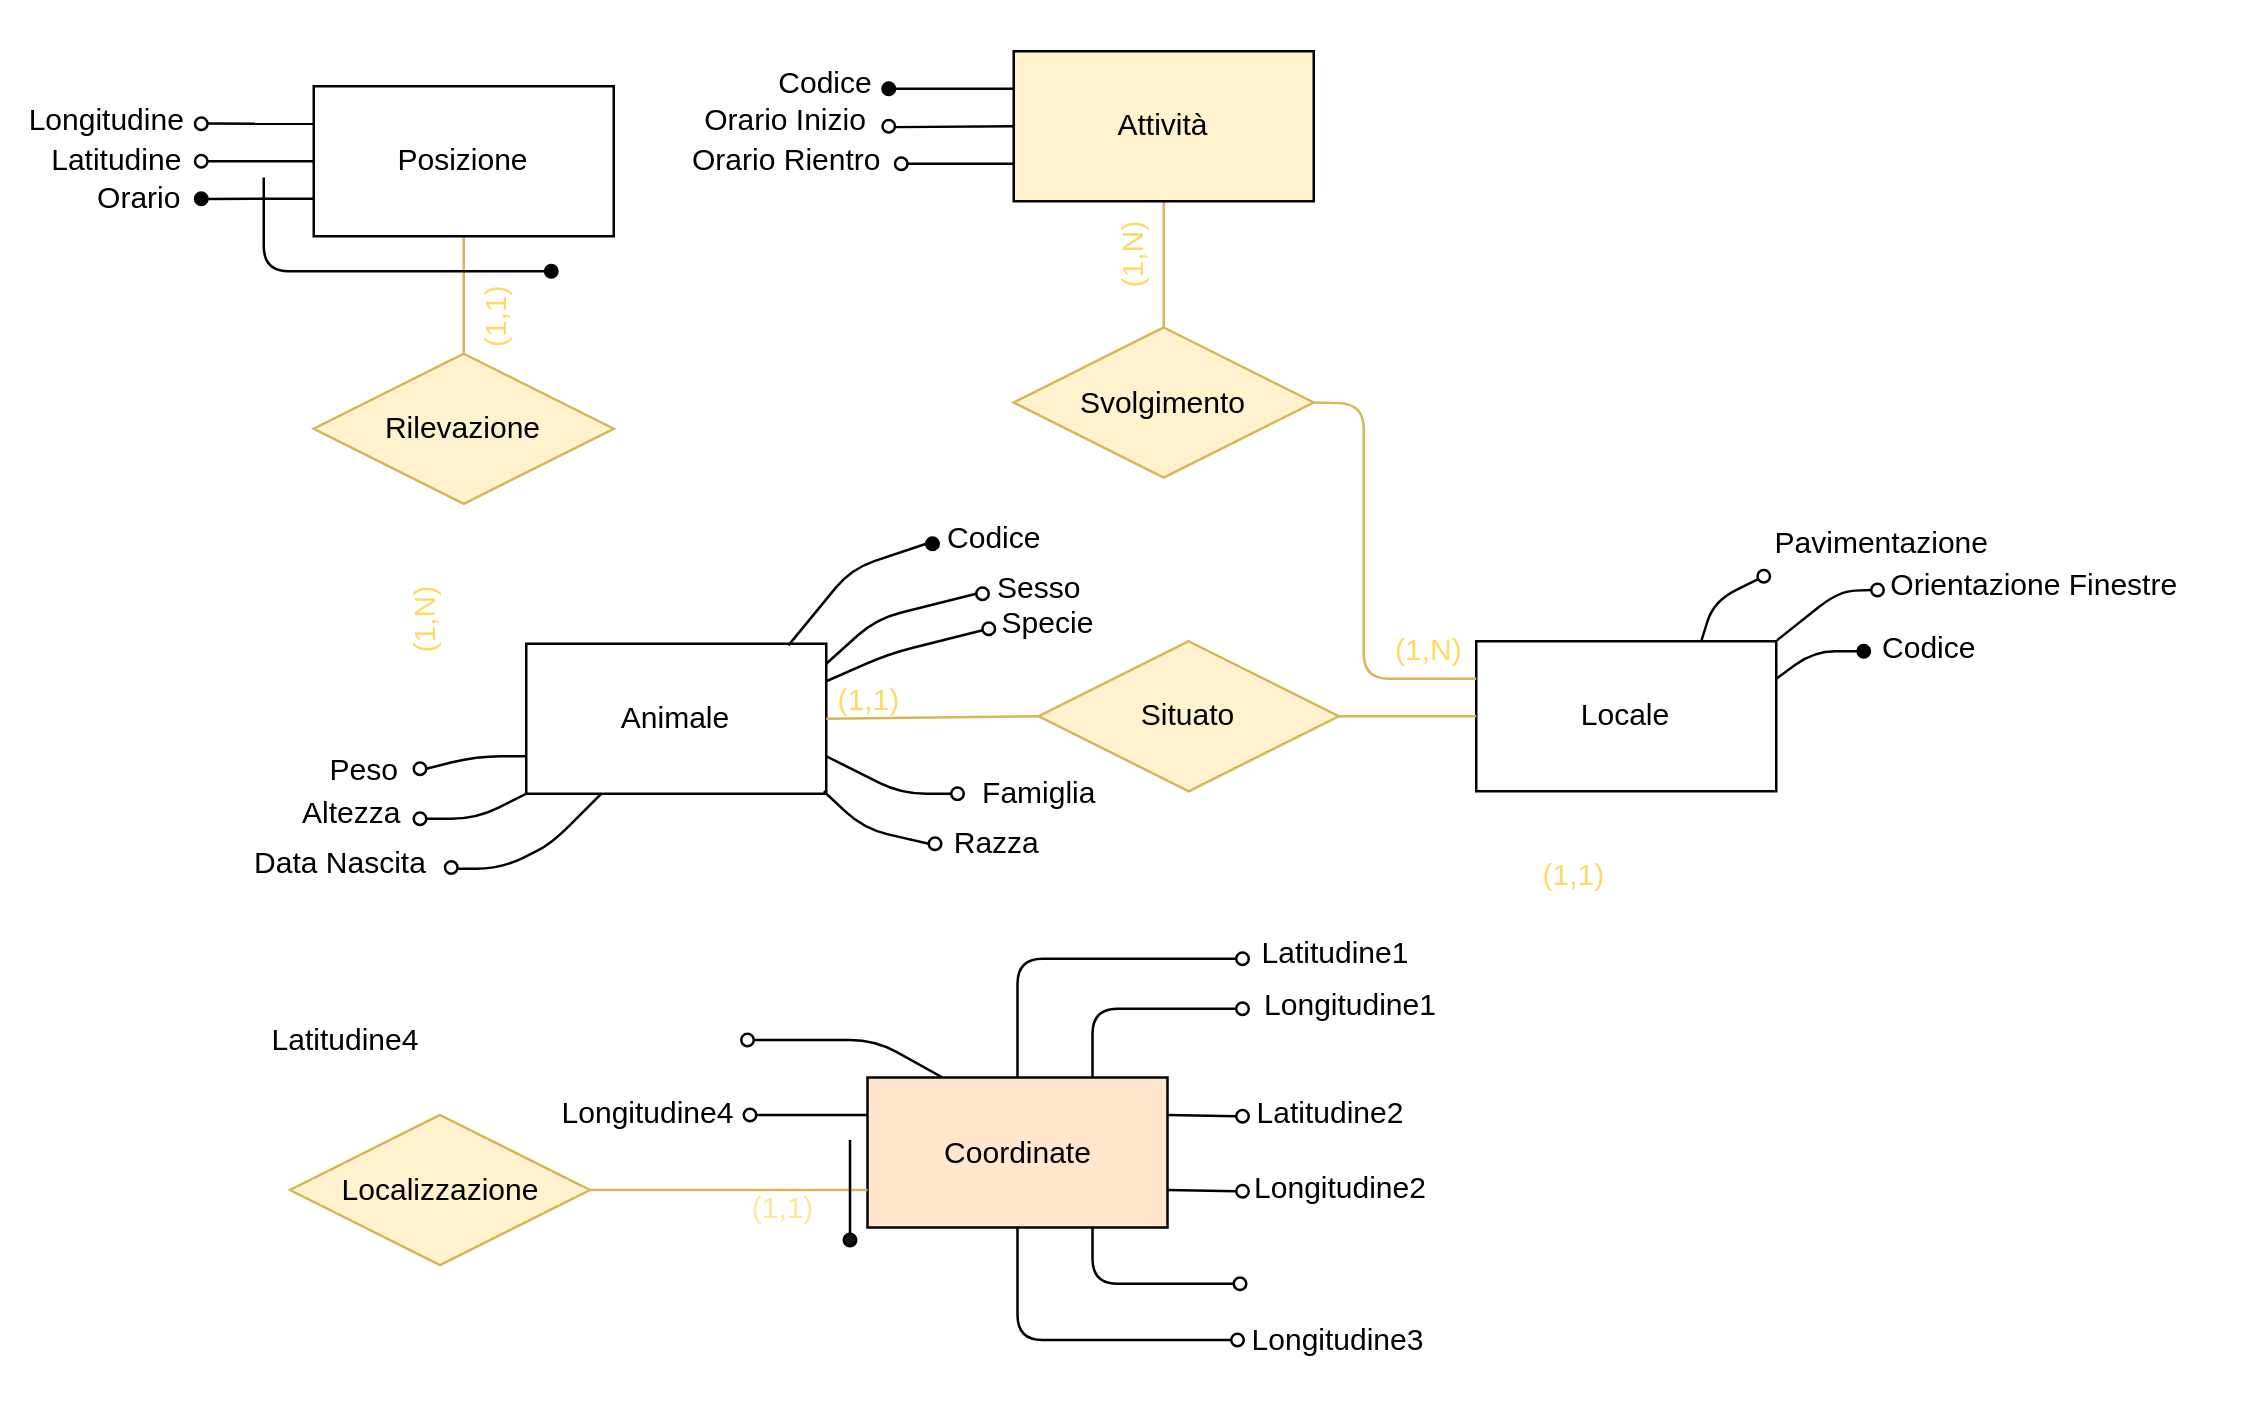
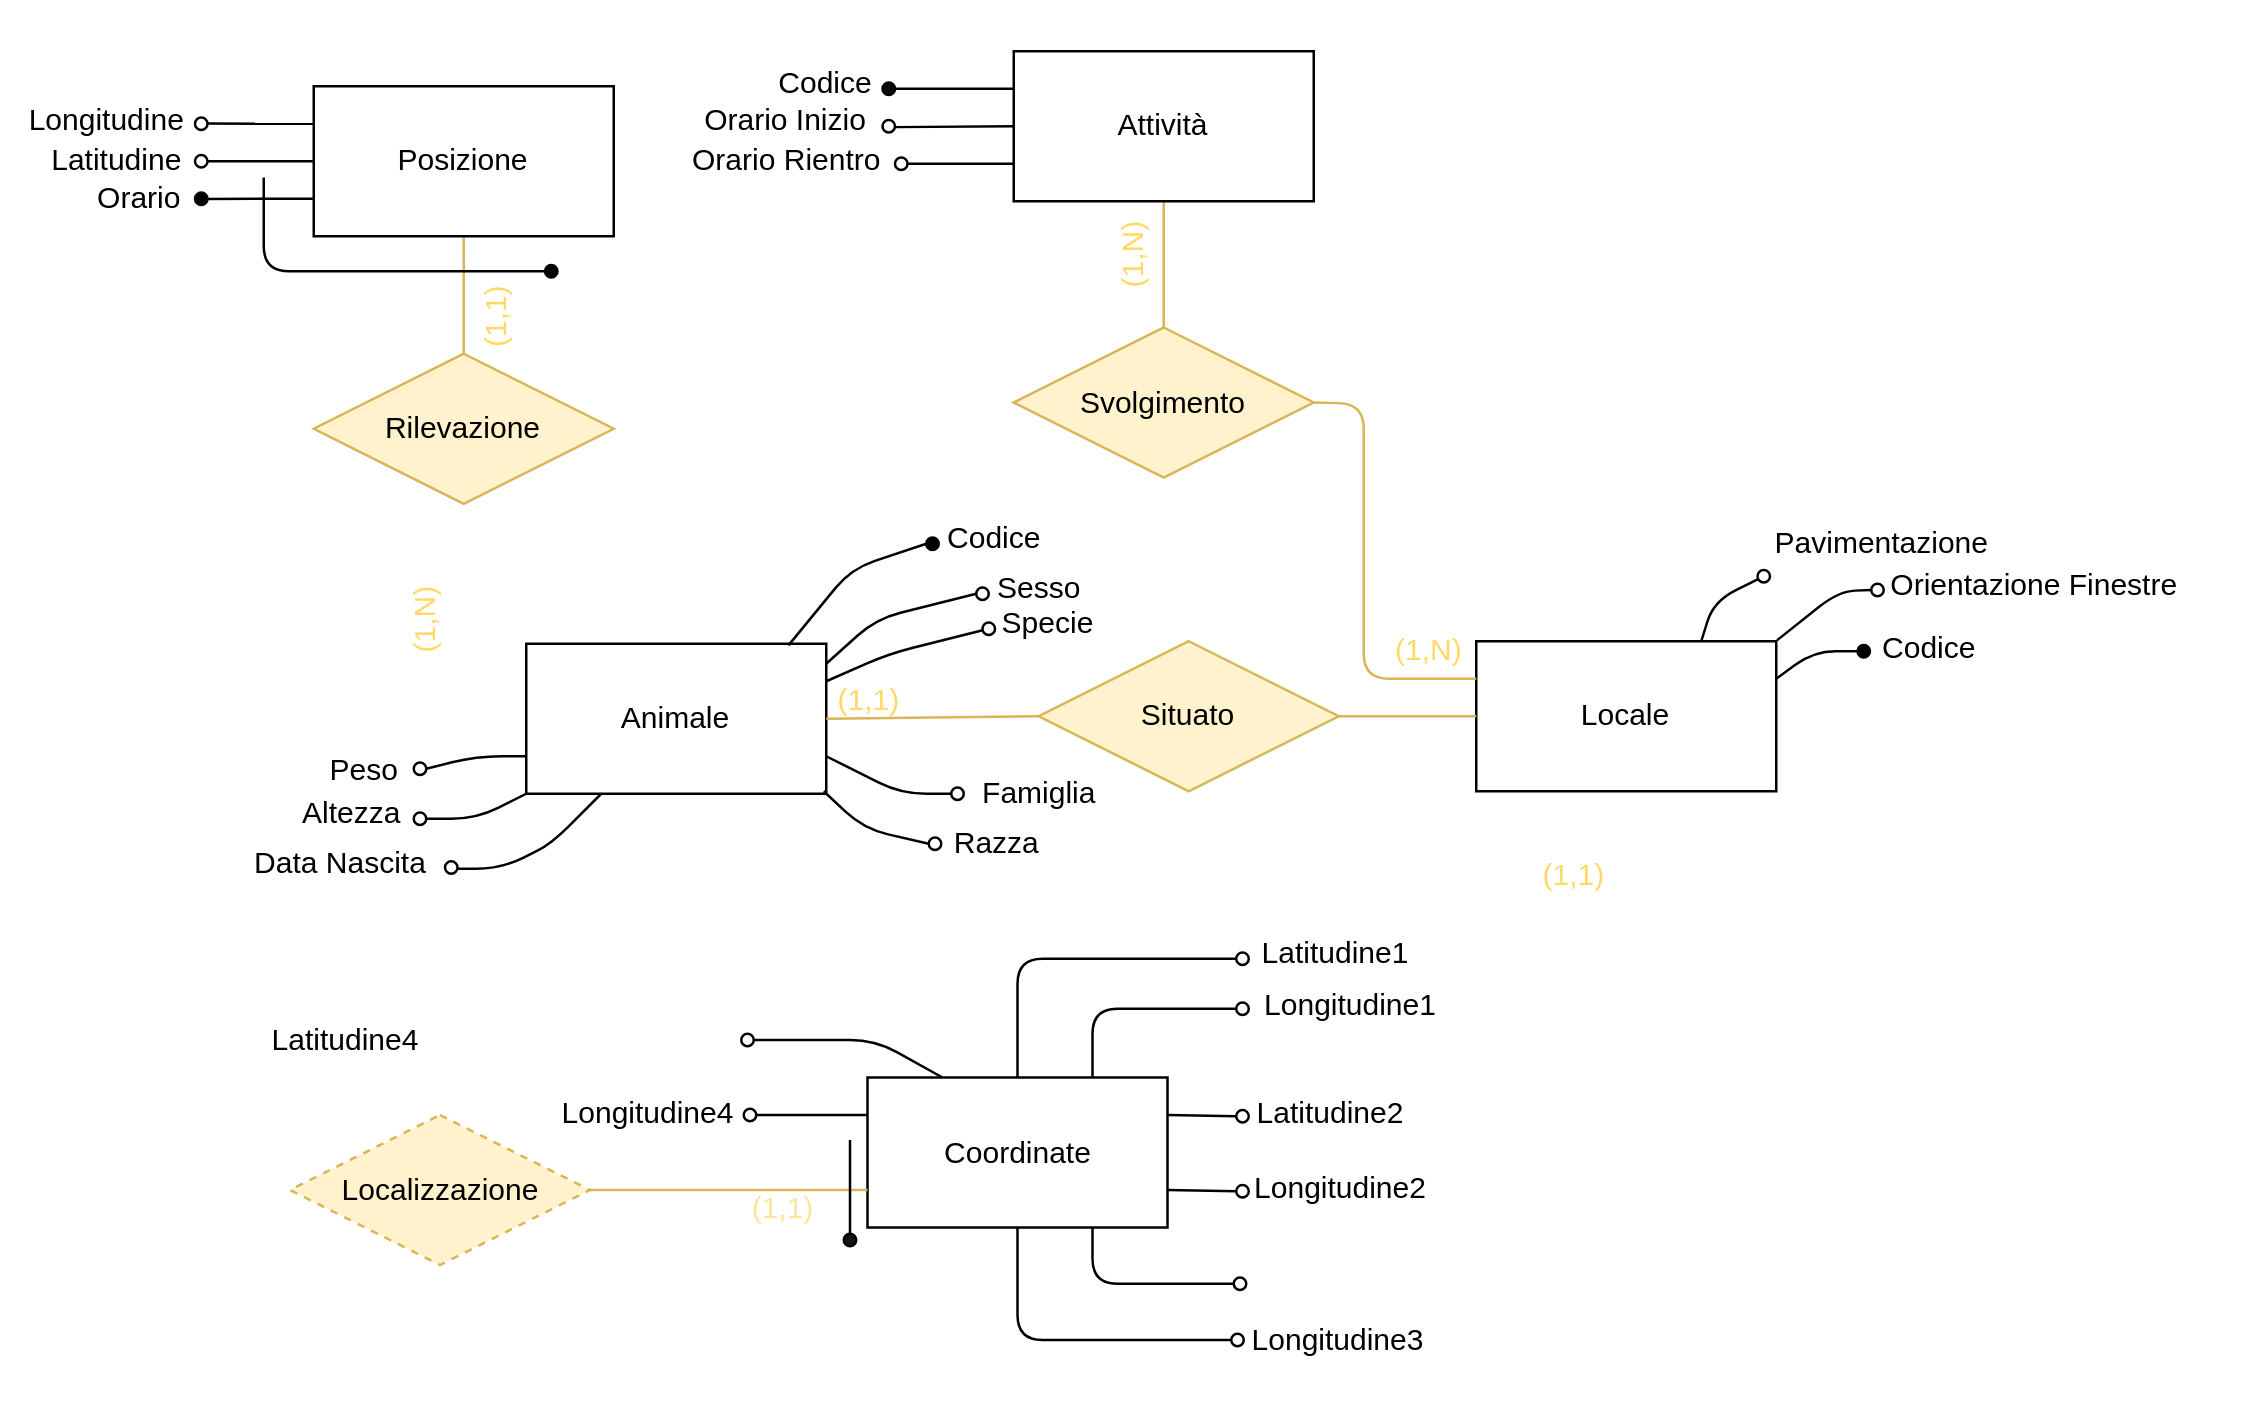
node "Attività": fillcolor #fff2cc -> #ffffff
node "Coordinate": fillcolor #ffe6cc -> #ffffff
node "Localizzazione": style solid -> dashed
